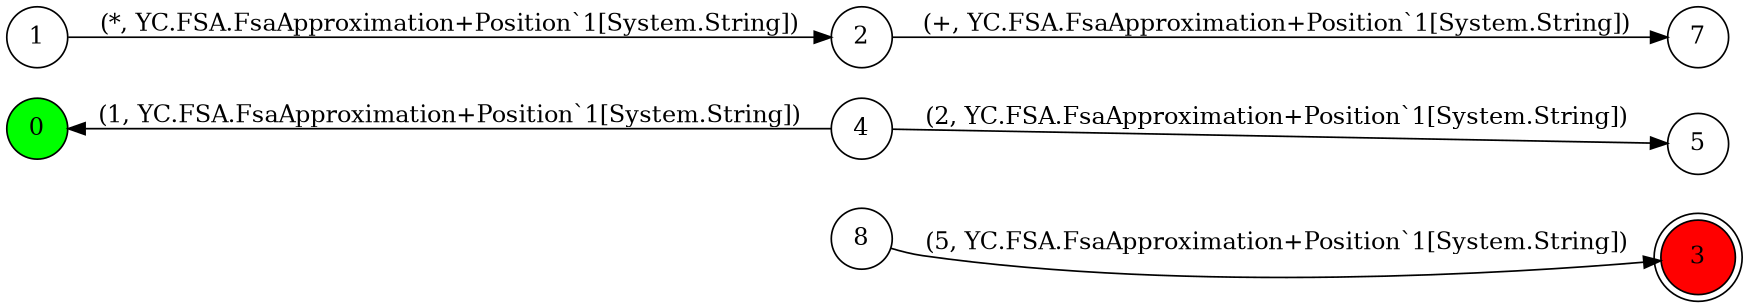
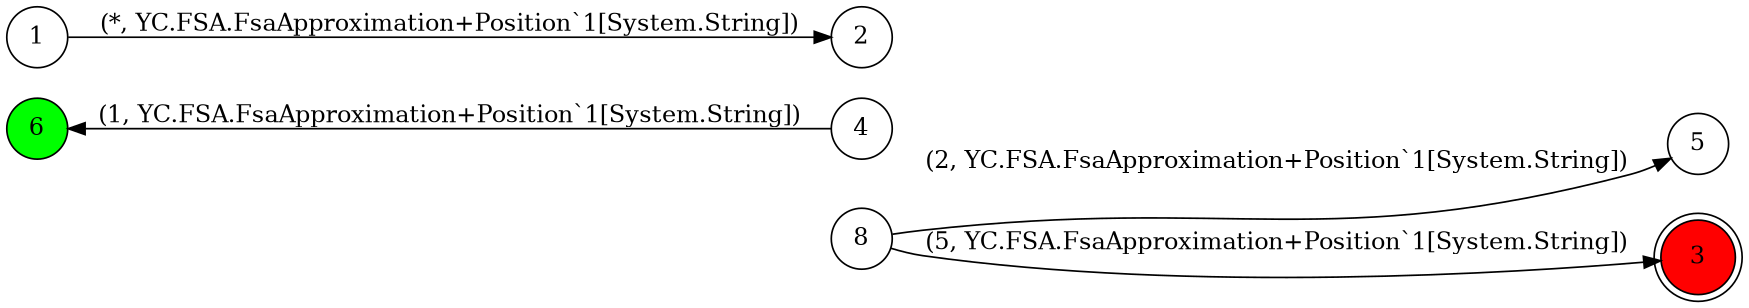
node "7": removed
node "0": label "0" -> "6"
edge "4" -> "5": now "8" -> "5"
